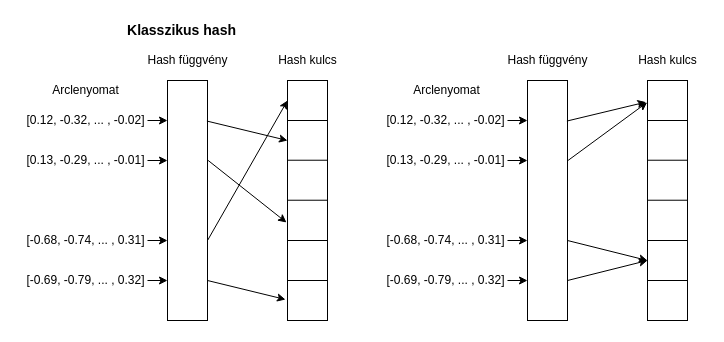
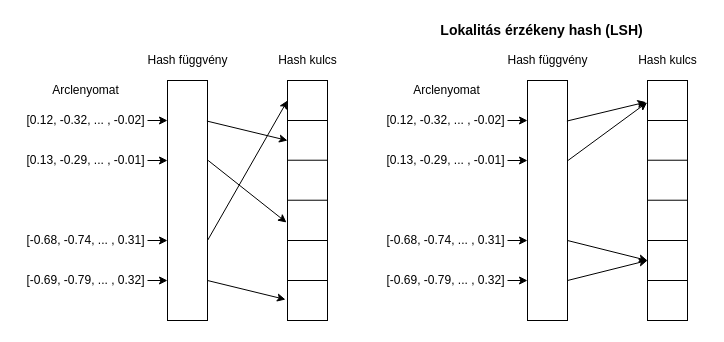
node "Klasszikus hash": removed
node "Lokalitás érzékeny hash (LSH)": added
